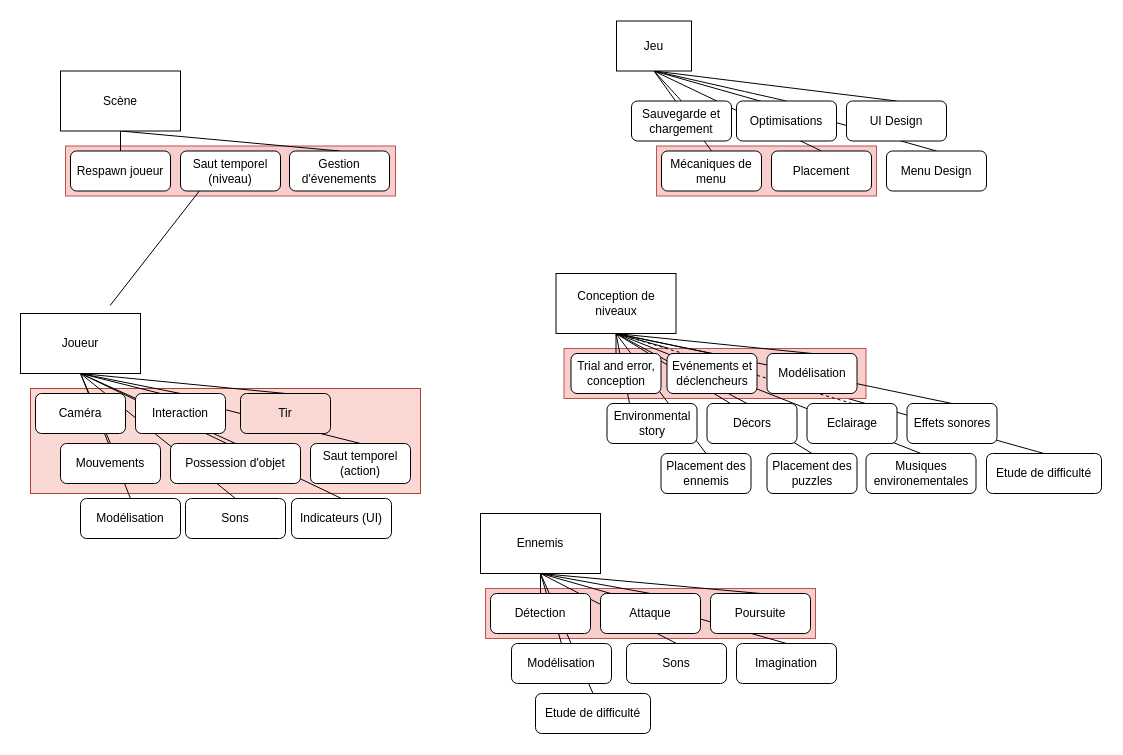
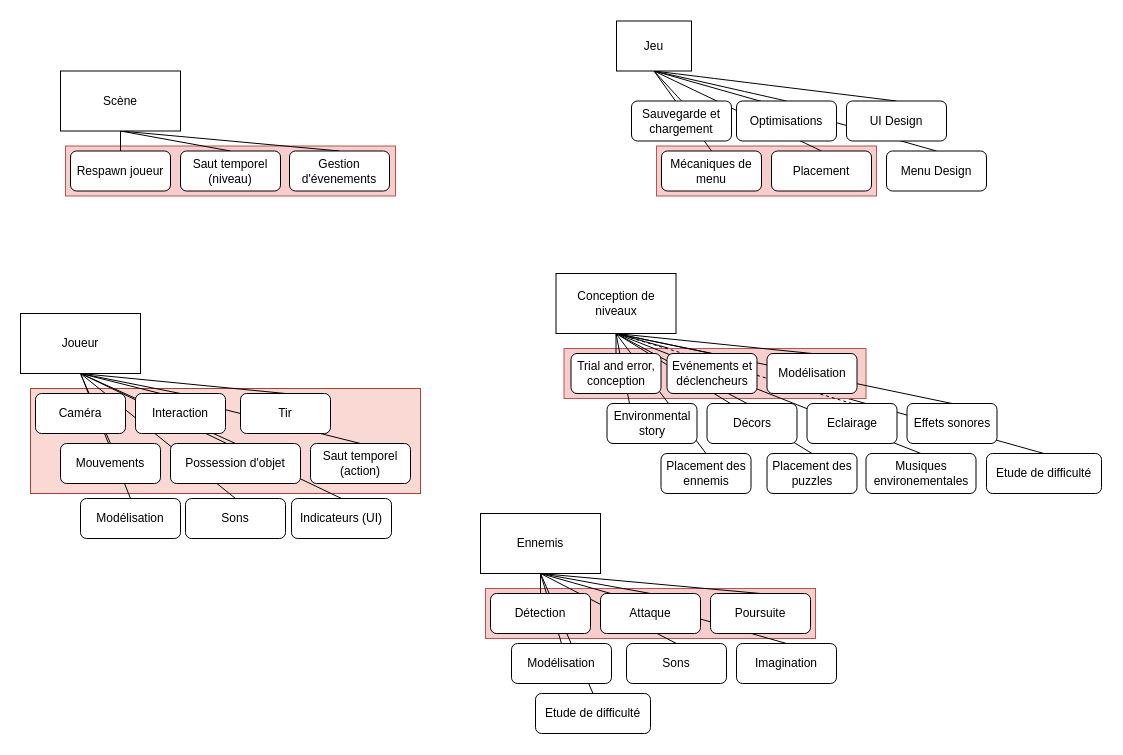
edge "Saut temporel (niveau)" -- "Joueur": now "Saut temporel (niveau)" -- "Scène"
node "Tir": fillcolor #fad9d5 -> #ffffff
